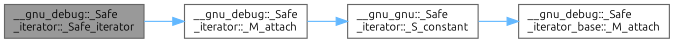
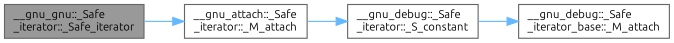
node "__gnu_debug::_Safe _iterator::_Safe_iterator": label "__gnu_debug::_Safe _iterator::_Safe_iterator" -> "__gnu_gnu::_Safe _iterator::_Safe_iterator"
node "__gnu_debug::_Safe _iterator::_M_attach": label "__gnu_debug::_Safe _iterator::_M_attach" -> "__gnu_attach::_Safe _iterator::_M_attach"
node "__gnu_gnu::_Safe _iterator::_S_constant": label "__gnu_gnu::_Safe _iterator::_S_constant" -> "__gnu_debug::_Safe _iterator::_S_constant"
